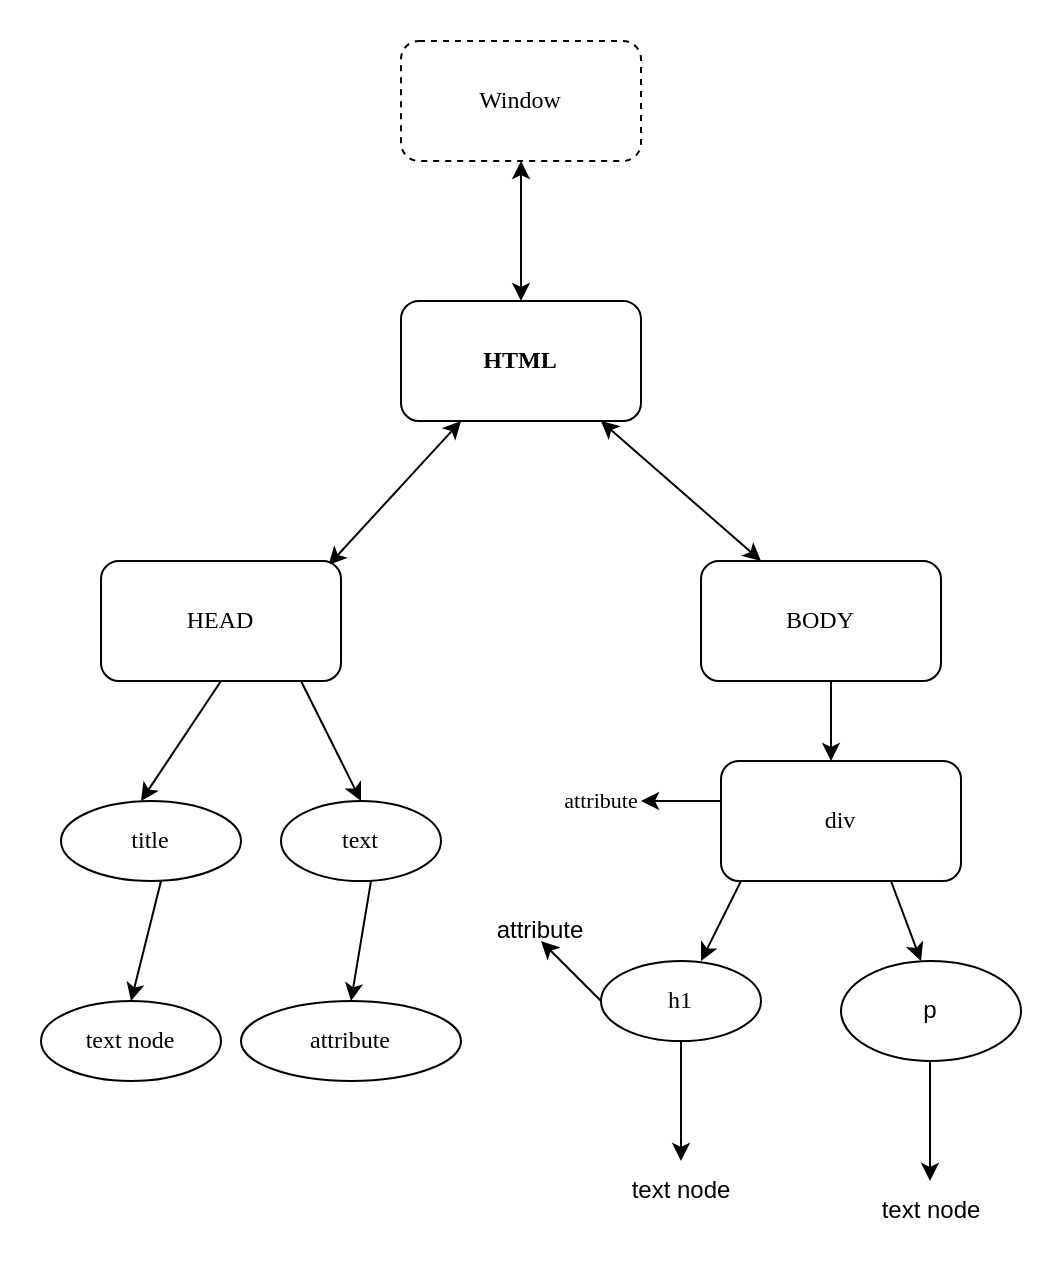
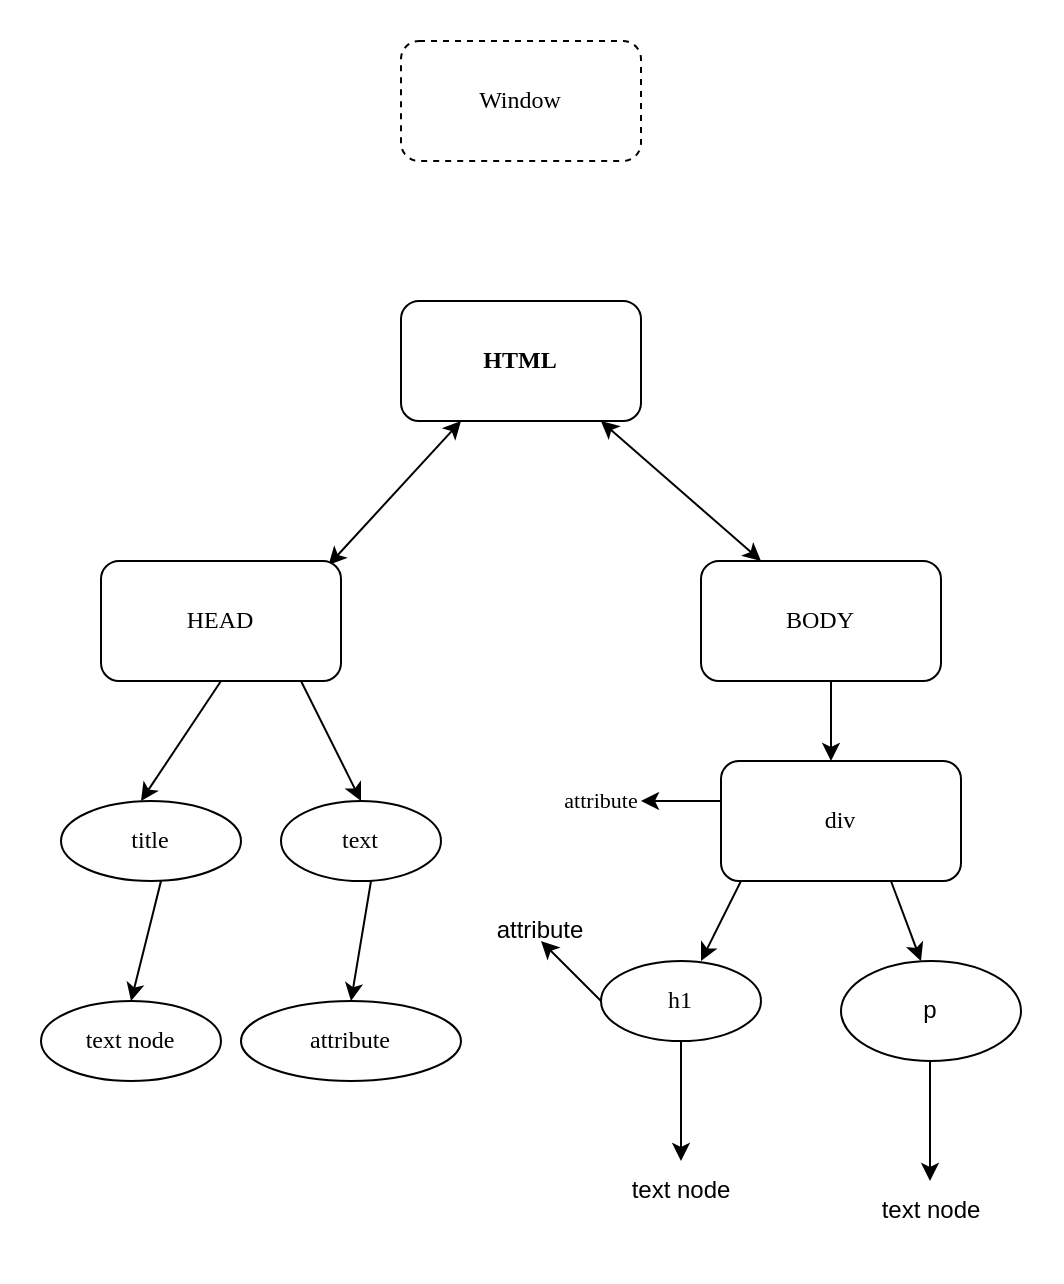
edge "Window" -- "HTML": removed
